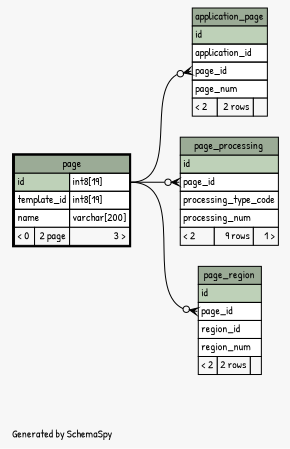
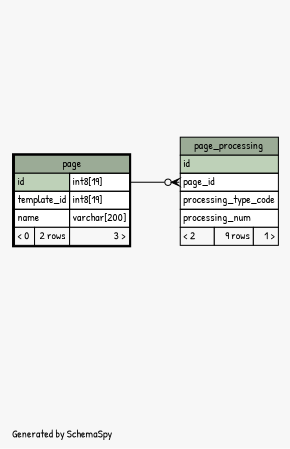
node "application_page": removed
node "page": text "2 page" -> "2 rows"
node "page_region": removed
